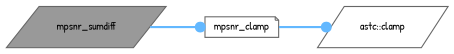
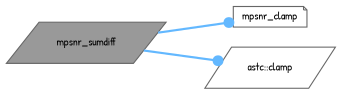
edge "mpsnr_clamp" -> "astc::clamp": now "mpsnr_sumdiff" -> "astc::clamp"
